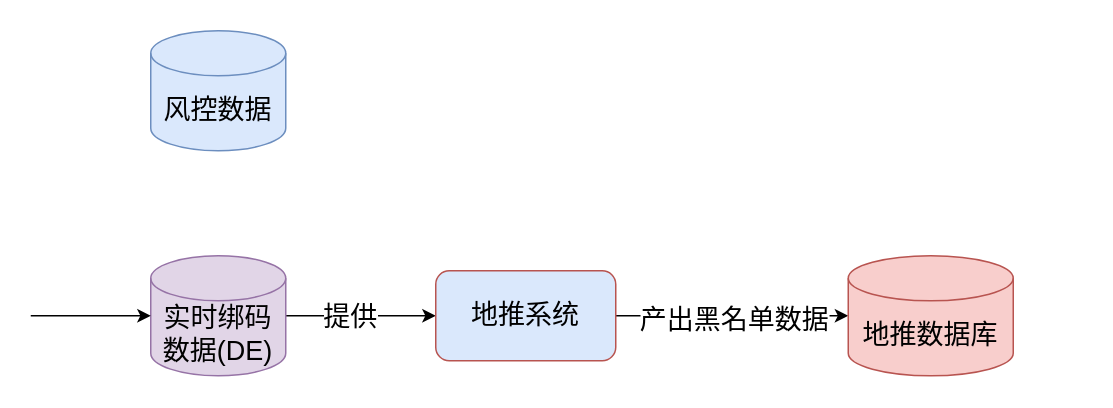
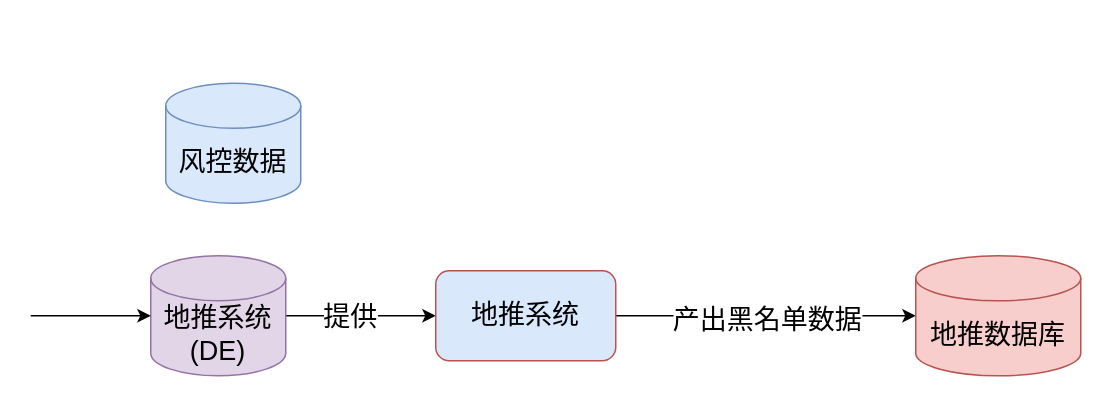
node "风控数据": moved (218, 91) -> (233, 143)
node "地推数据库": moved (931, 316) -> (998, 316)
node "实时绑码数据(DE)": label "实时绑码数据(DE)" -> "地推系统(DE)"
